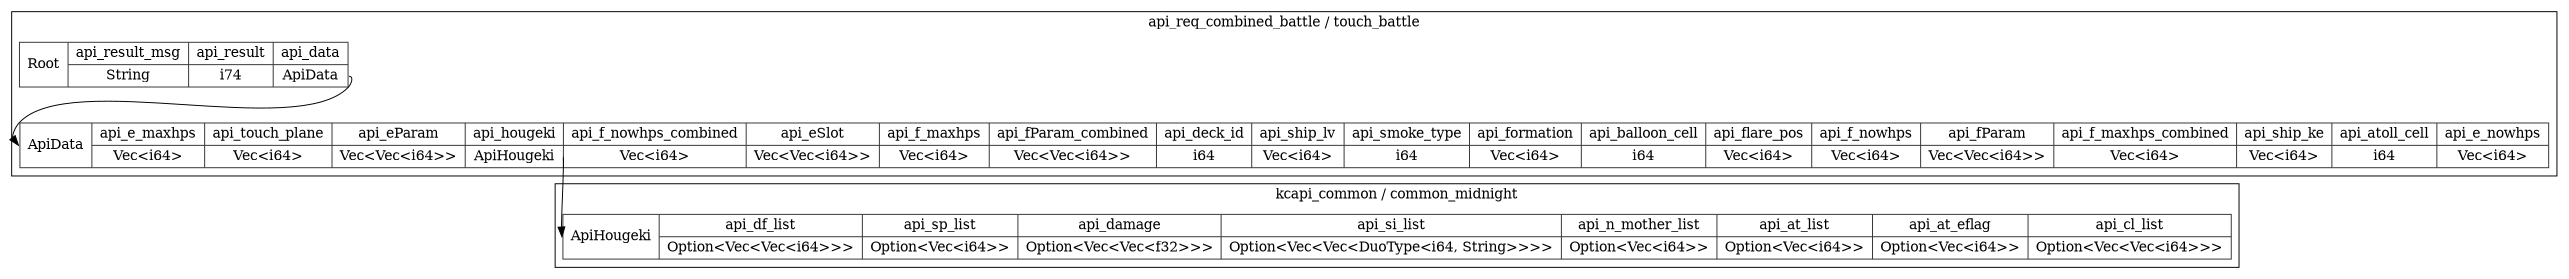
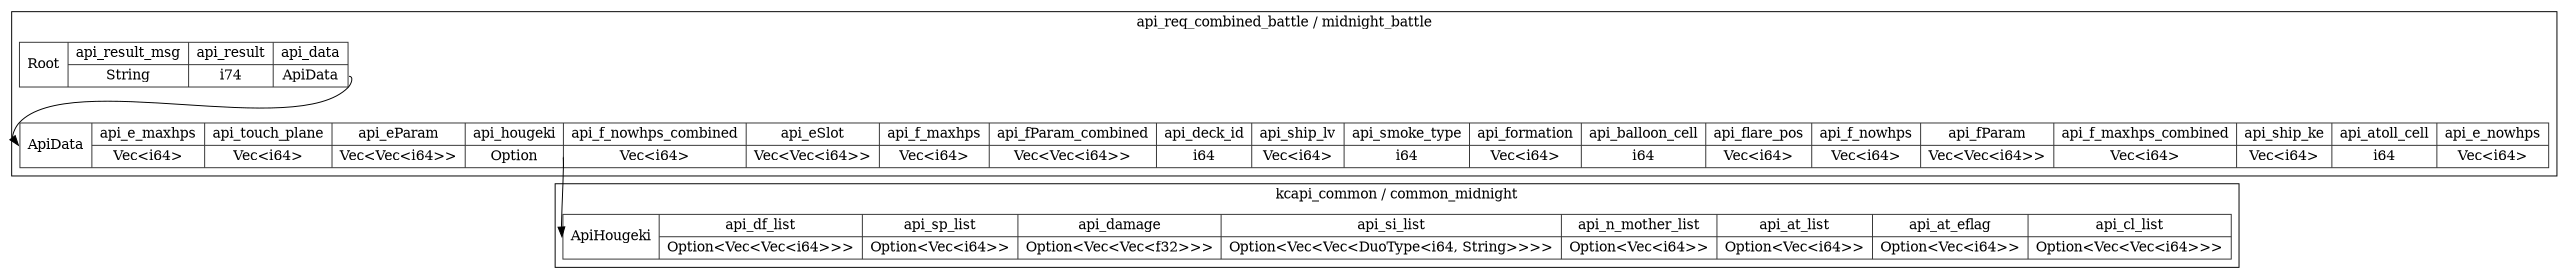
cluster "api_req_combined_battle / touch_battle": label "api_req_combined_battle / touch_battle" -> "api_req_combined_battle / midnight_battle"
node "ApiData": text "ApiHougeki" -> "Option"
